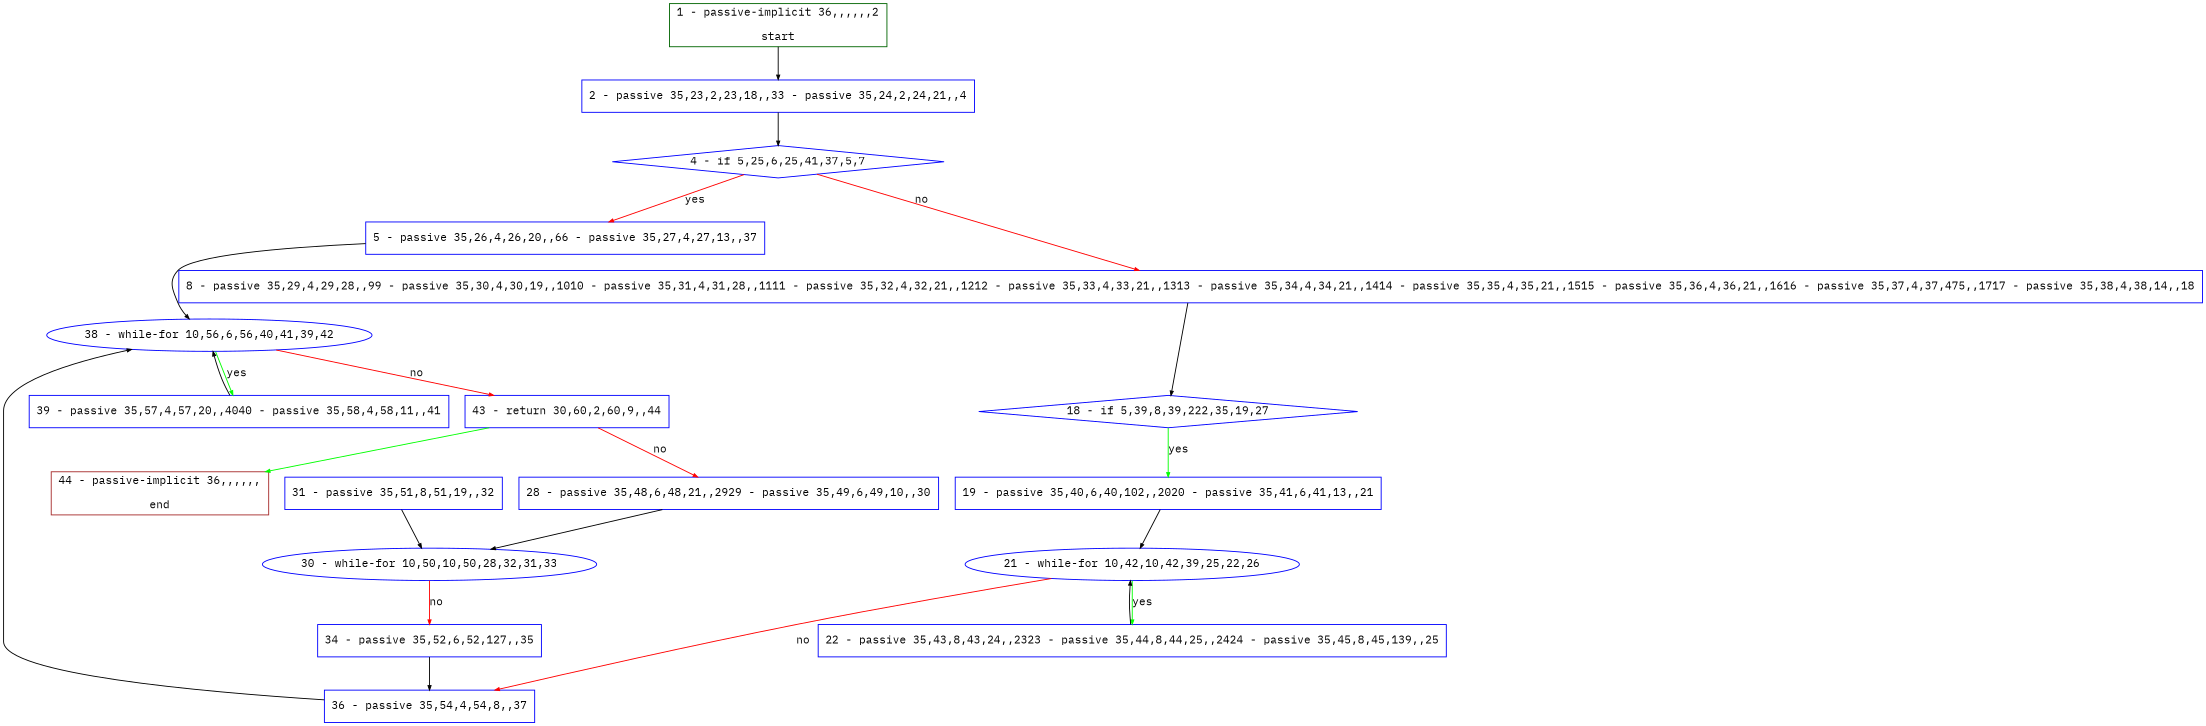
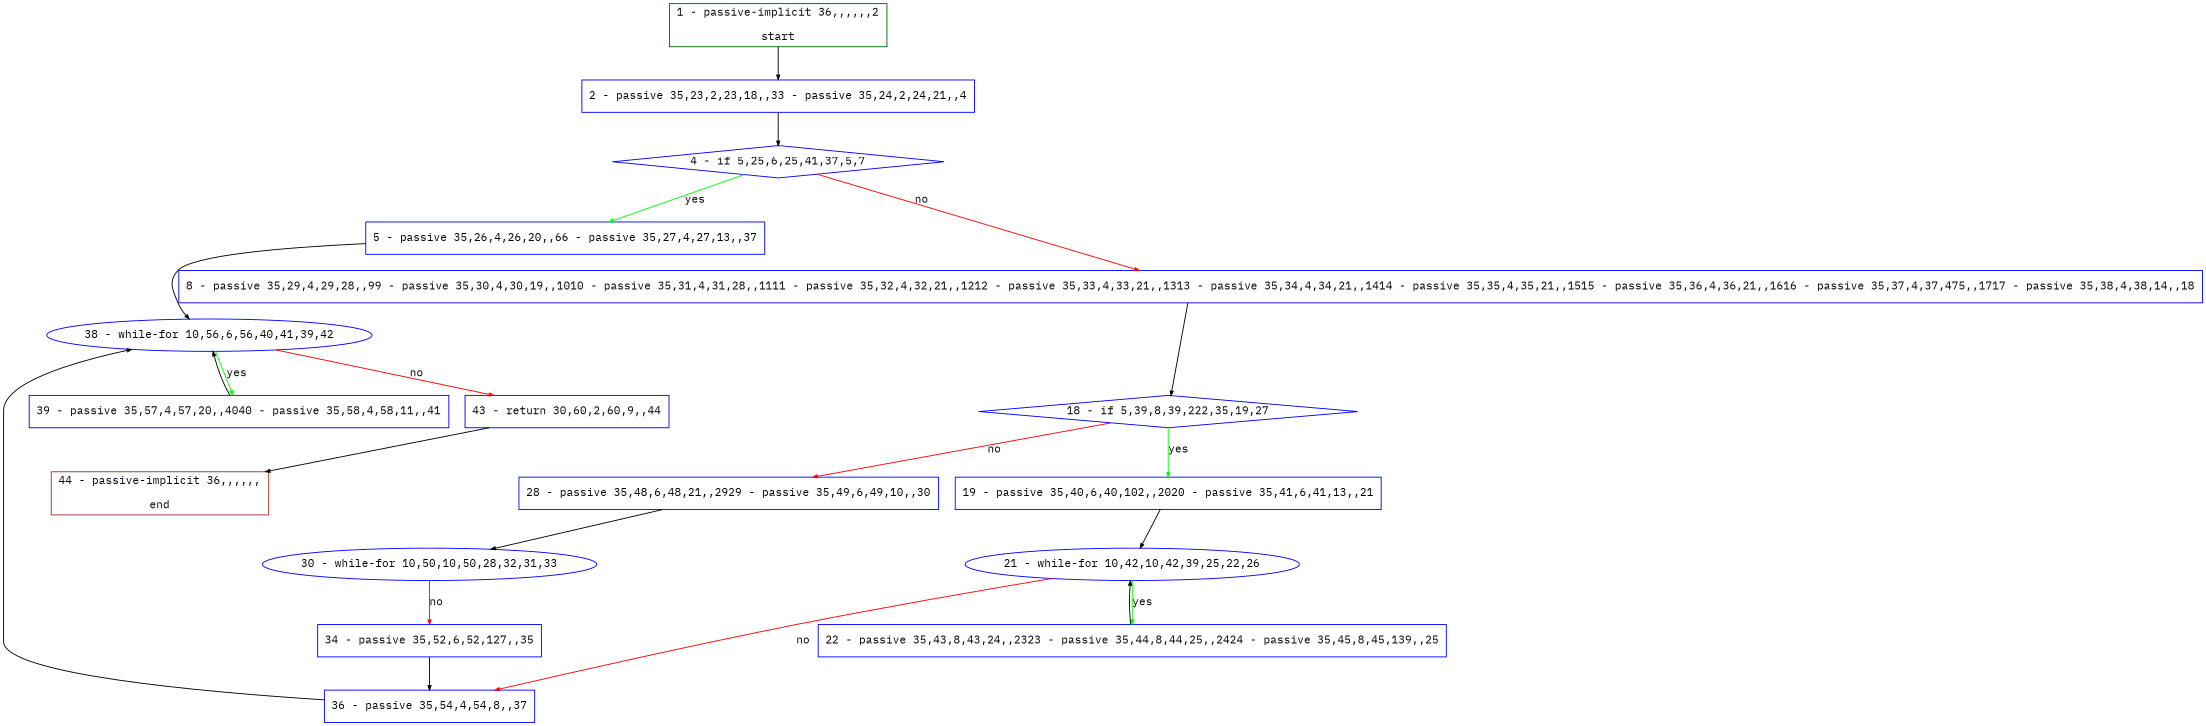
edge "4 - if 5,25,6,25,41,37,5,7" -> "5 - passive 35,26,4,26,20,,66 - passive 35,27,4,27,13,,37": color #ff0000 -> #00ff00
edge "43 - return 30,60,2,60,9,,44" -> "44 - passive-implicit 36,,,,,, end": color #00ff00 -> #000000
edge "43 - return 30,60,2,60,9,,44" -> "28 - passive 35,48,6,48,21,,2929 - passive 35,49,6,49,10,,30": now "18 - if 5,39,8,39,222,35,19,27" -> "28 - passive 35,48,6,48,21,,2929 - passive 35,49,6,49,10,,30"
node "31 - passive 35,51,8,51,19,,32": removed
